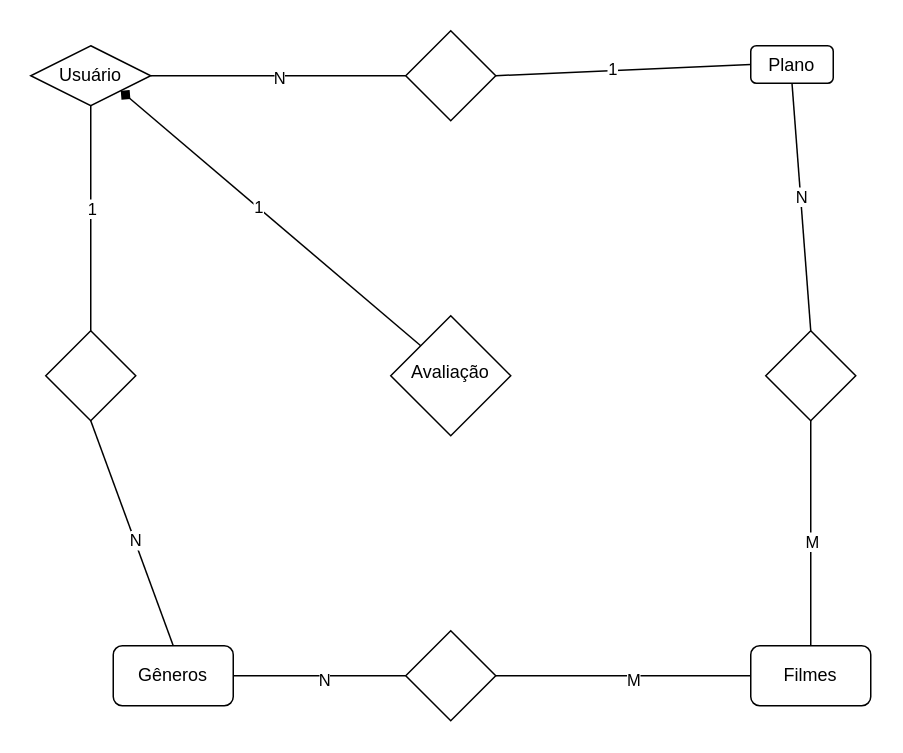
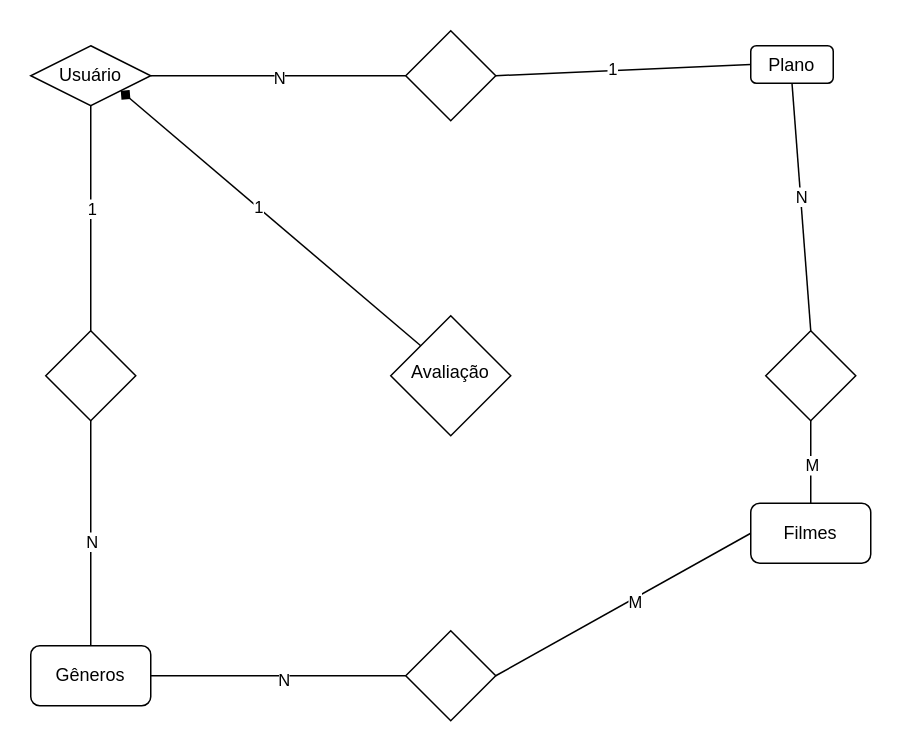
node "Gêneros": moved (173, 676) -> (91, 676)
node "Filmes": moved (811, 676) -> (811, 533)
